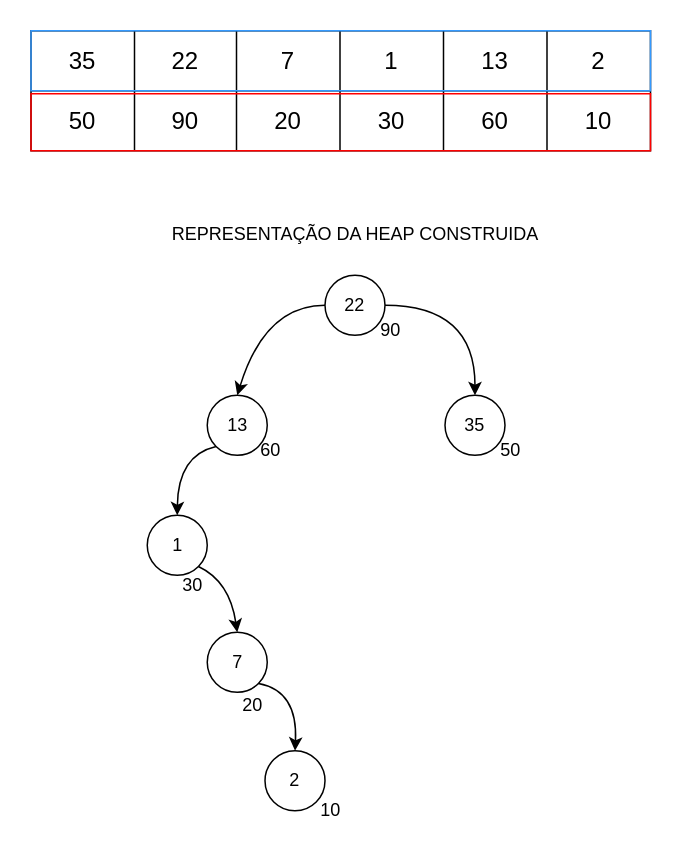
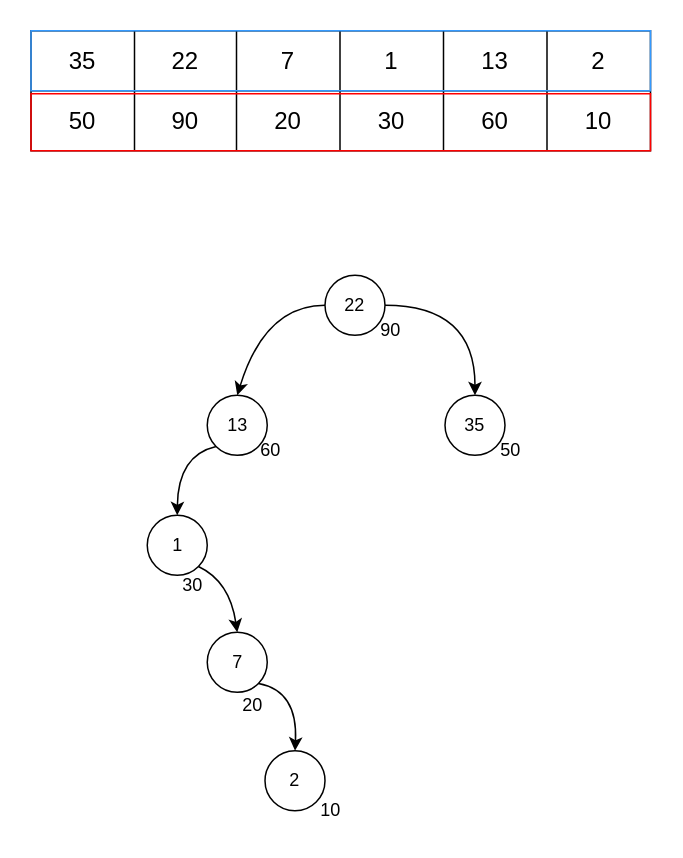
node "REPRESENTAÇÃO DA HEAP CONSTRUIDA": removed
